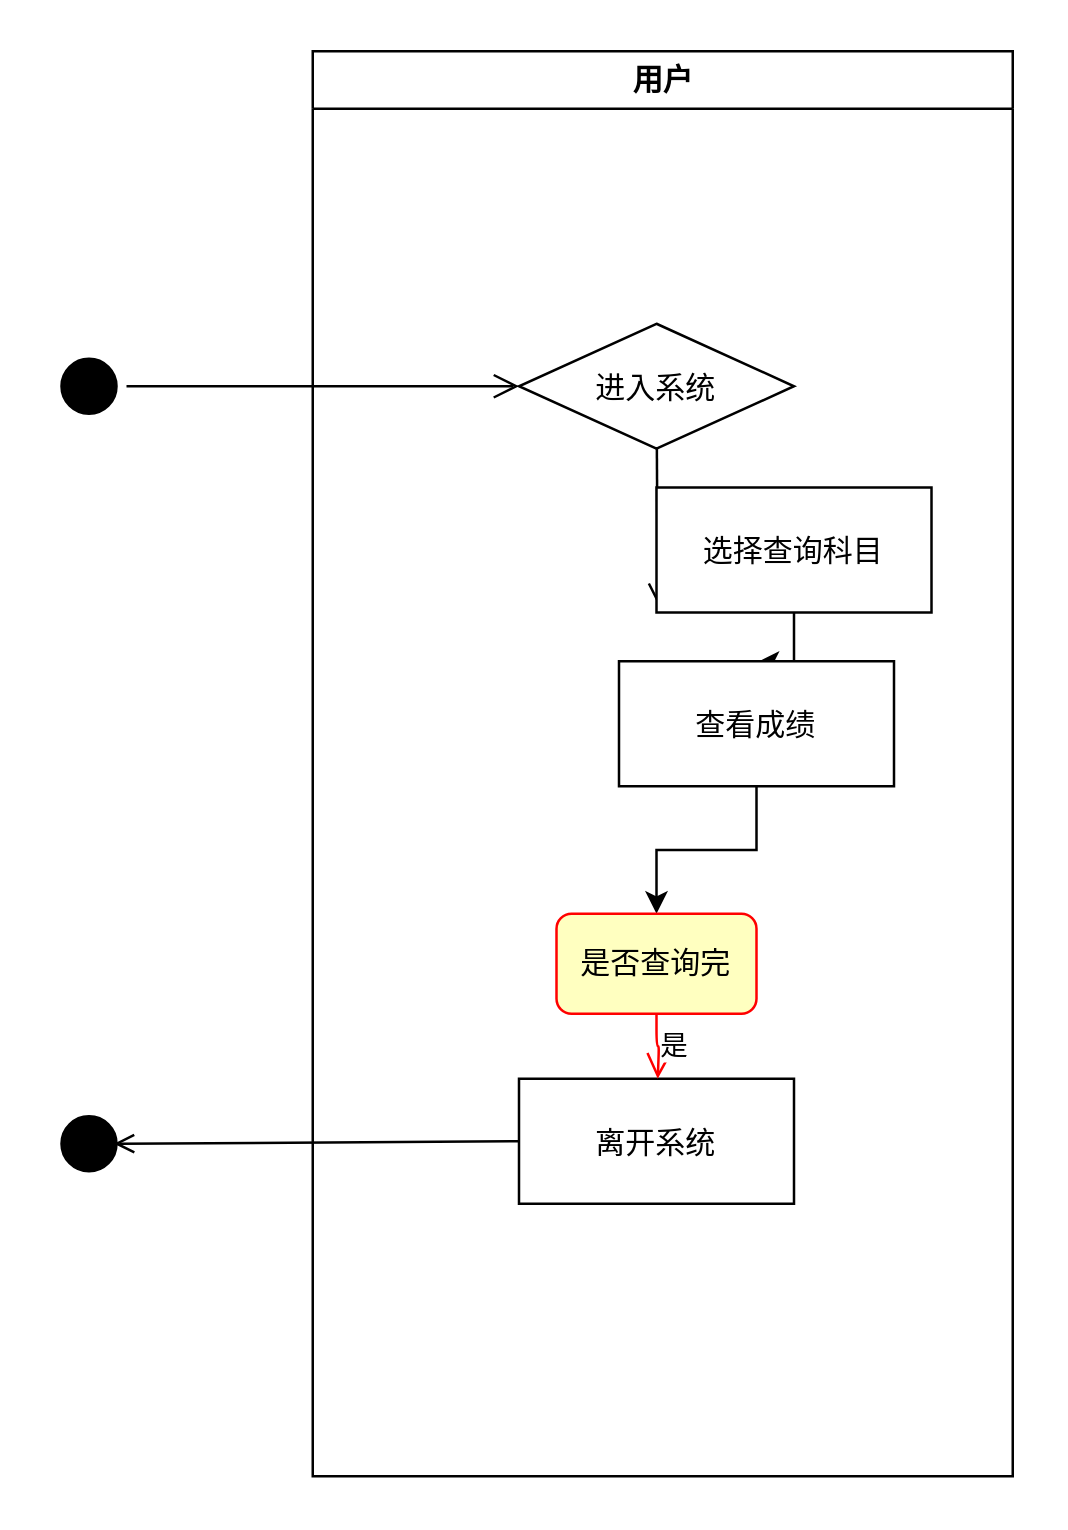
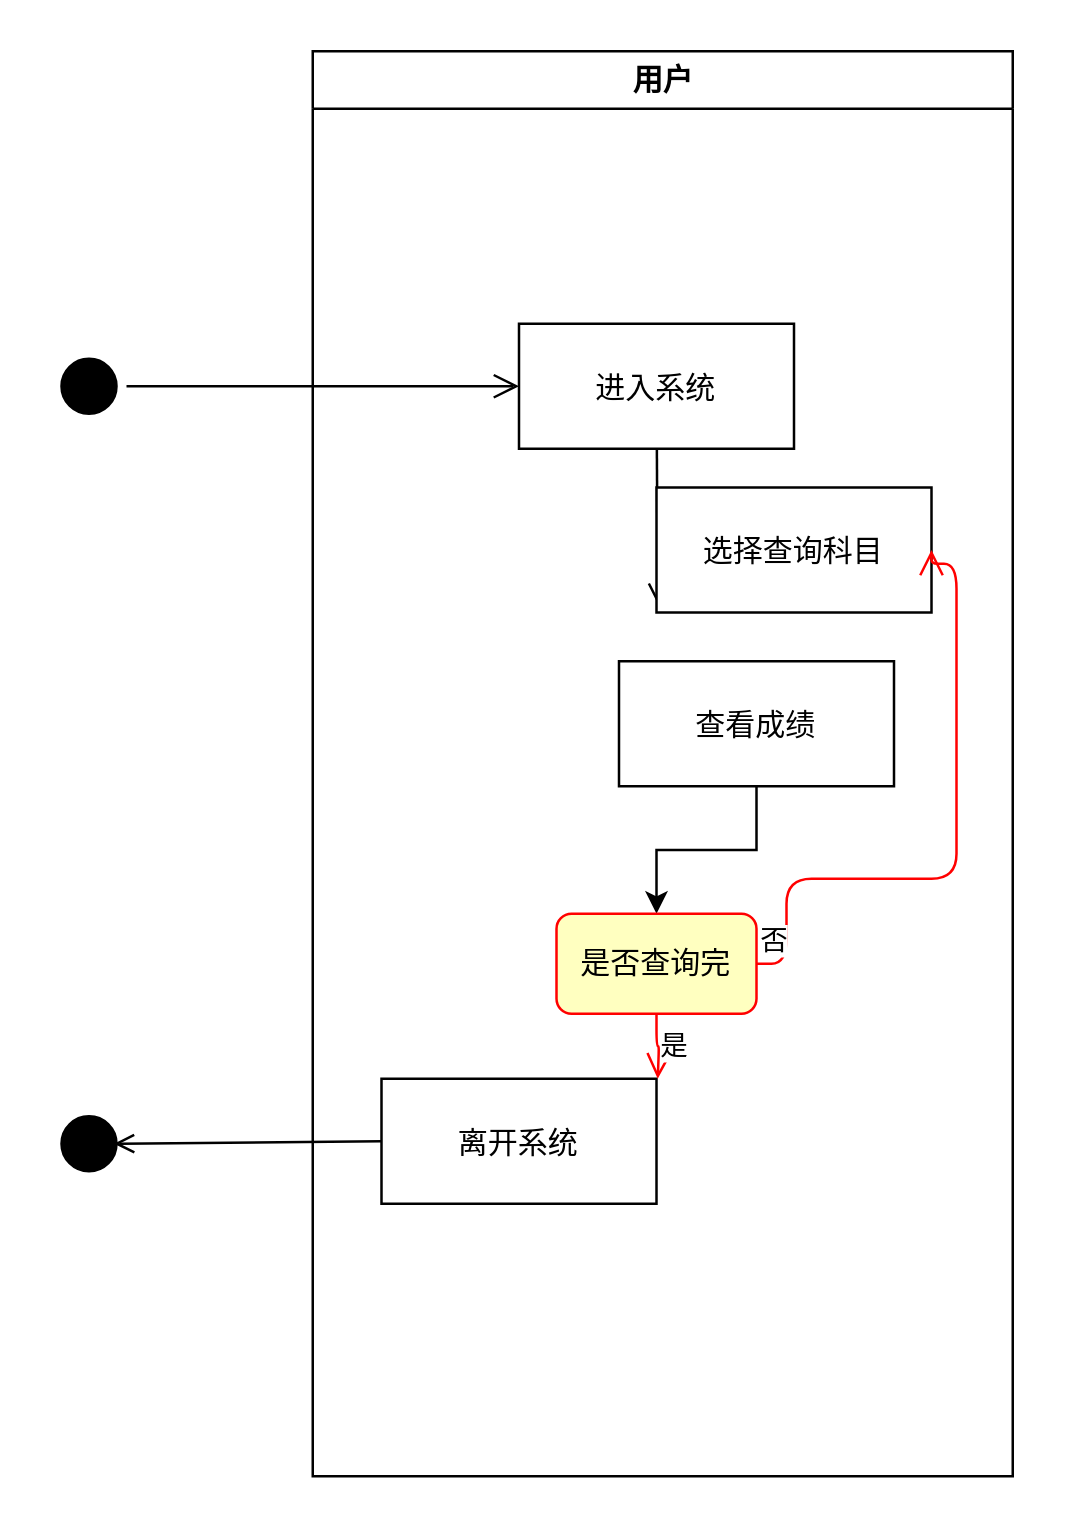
node "进入系统": shape diamond -> rectangle
edge "选择查询科目" -> "查看成绩": removed
edge "是否查询完" -> "选择查询科目": added, label "否"
node "离开系统": moved (656, 1141) -> (519, 1141)
